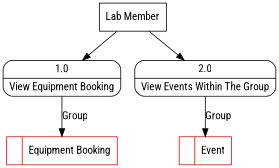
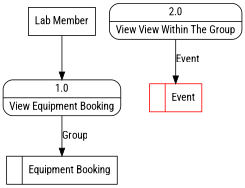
edge "Lab Member" -> "2.0": removed
node "2.0": text "View Events Within The Group" -> "View View Within The Group"
edge "2.0" -> "Event": label "Group" -> "Event"
node "Equipment Booking": color red -> black
